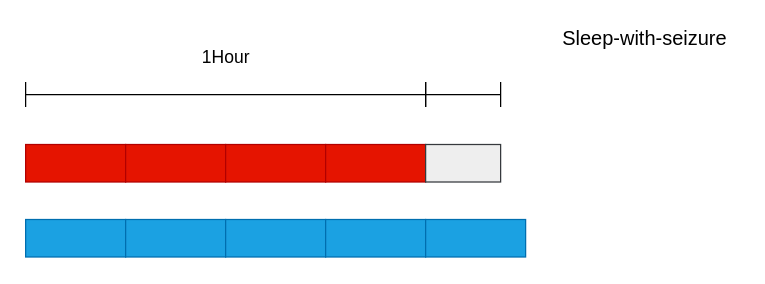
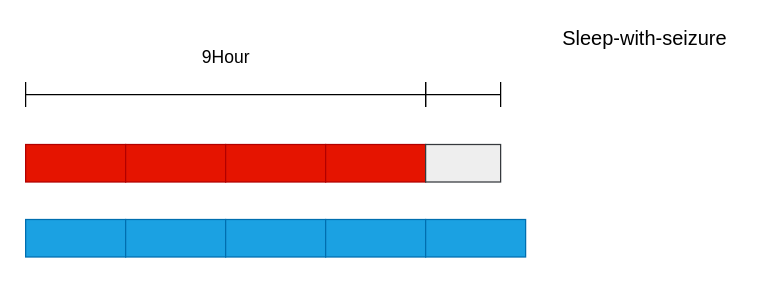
node "1Hour": label "1Hour" -> "9Hour"
